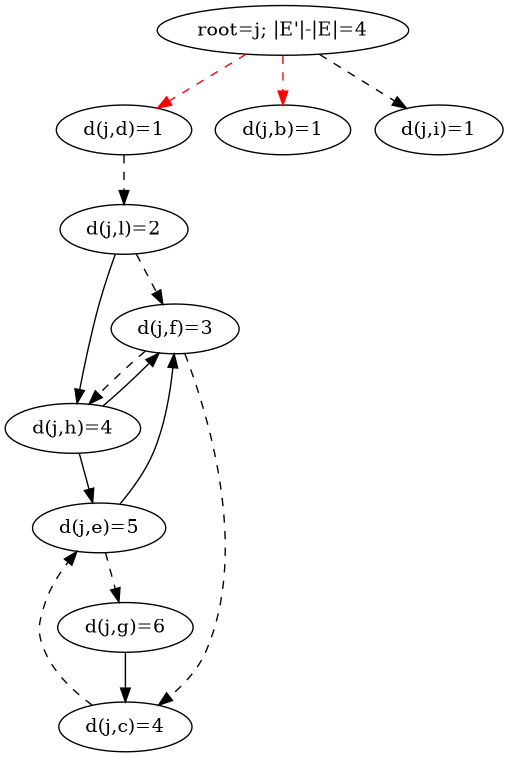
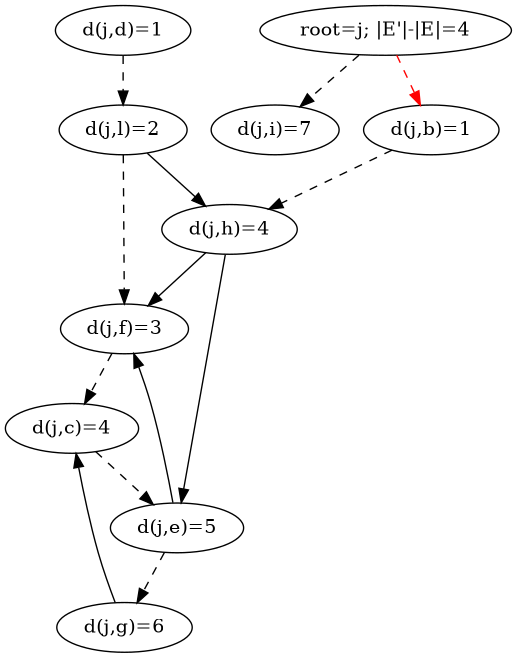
edge "root=j; |E'|-|E|=4" -> "d(j,d)=1": removed
node "d(j,i)=1": label "d(j,i)=1" -> "d(j,i)=7"
edge "d(j,f)=3" -> "d(j,h)=4": now "d(j,b)=1" -> "d(j,h)=4"
